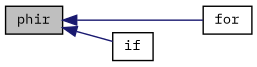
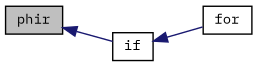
edge "for" -> "phir": now "for" -> "if"
